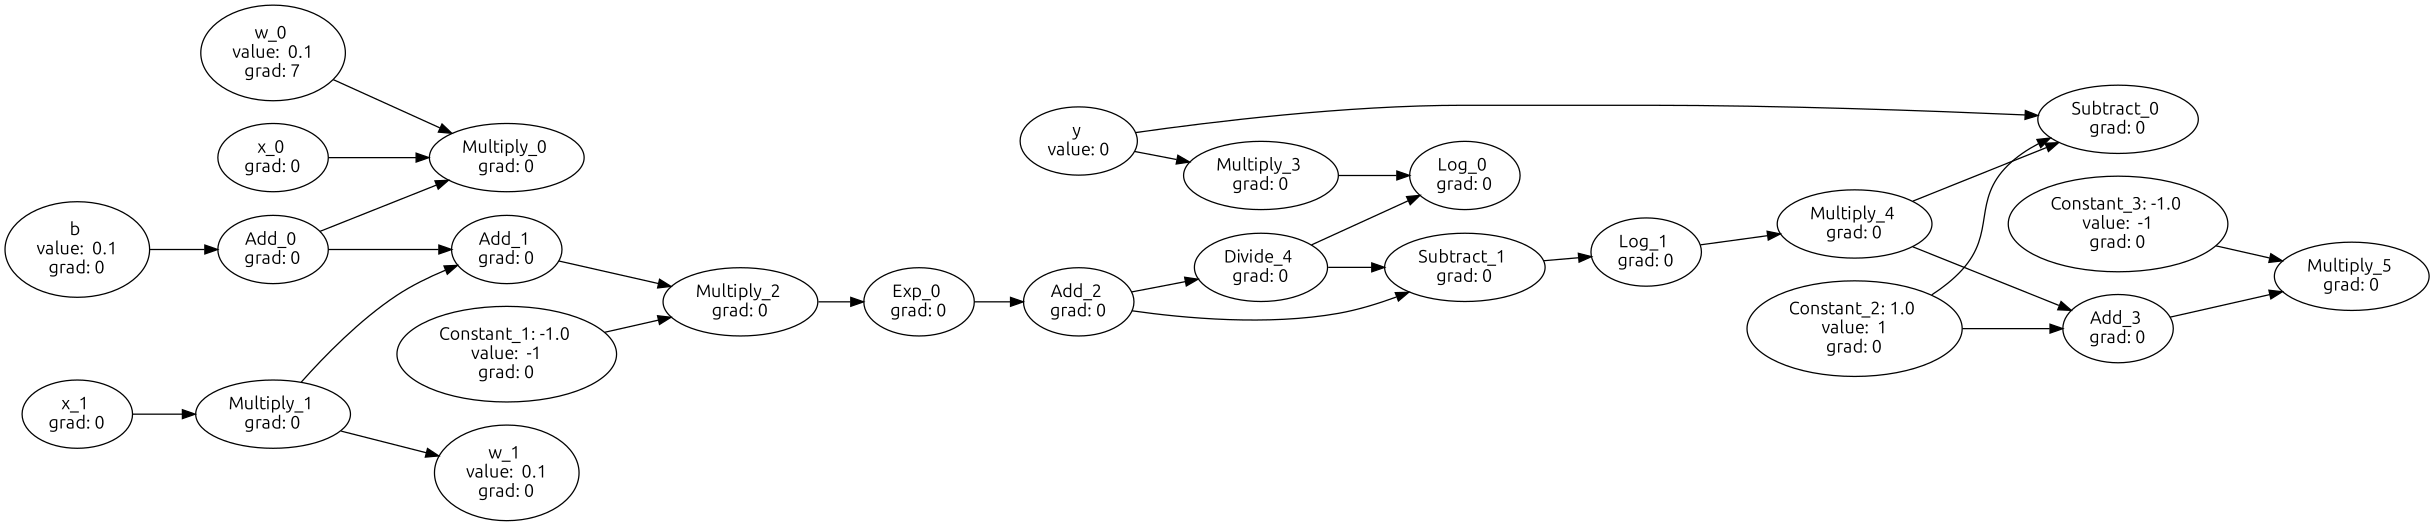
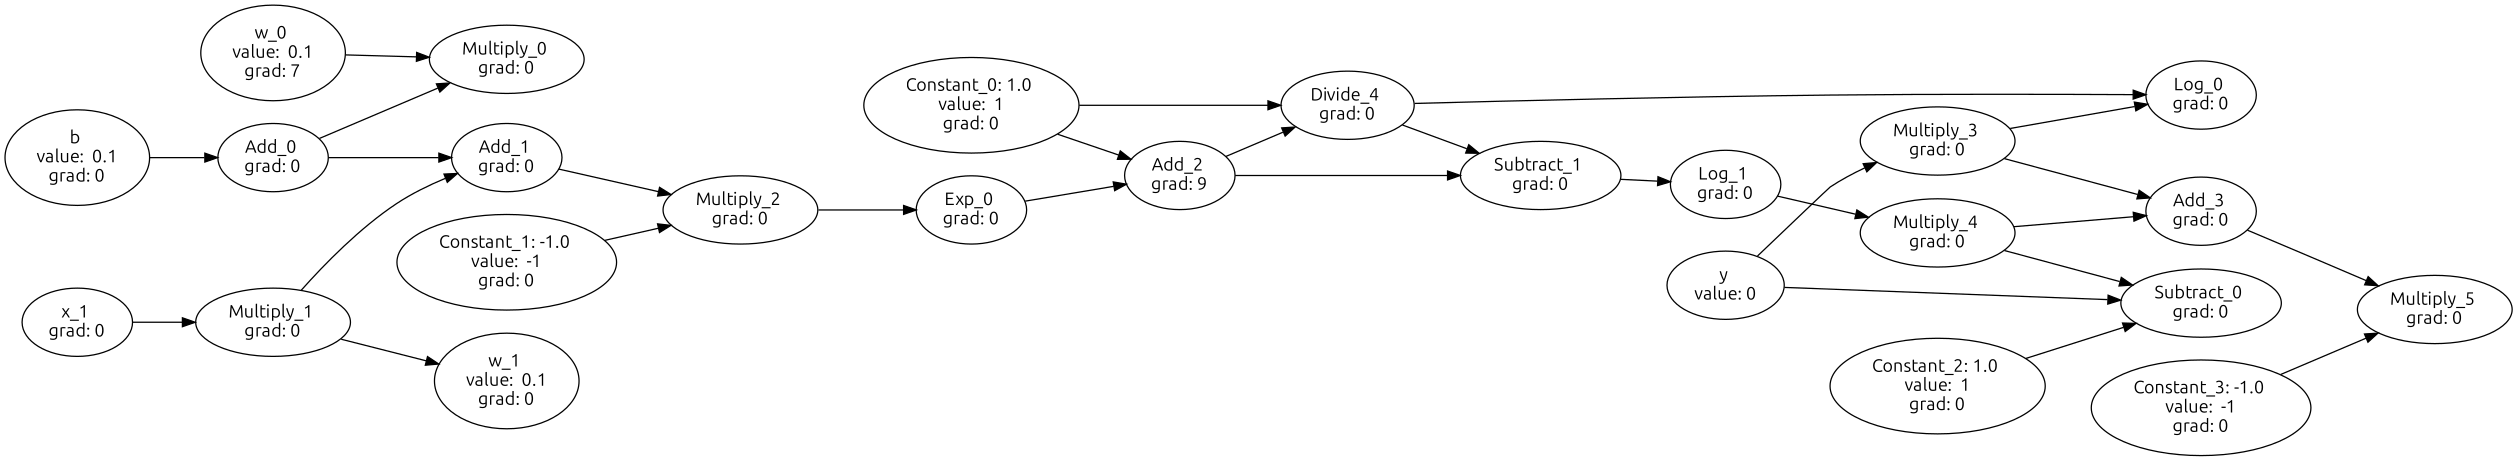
node "Constant_0: 1.0 value:  1 grad: 0": added
node "x_0 grad: 0": removed
node "Add_2 grad: 0": label "Add_2 grad: 0" -> "Add_2 grad: 9"
edge "Constant_2: 1.0 value:  1 grad: 0" -> "Add_3 grad: 0": now "Multiply_3 grad: 0" -> "Add_3 grad: 0"
